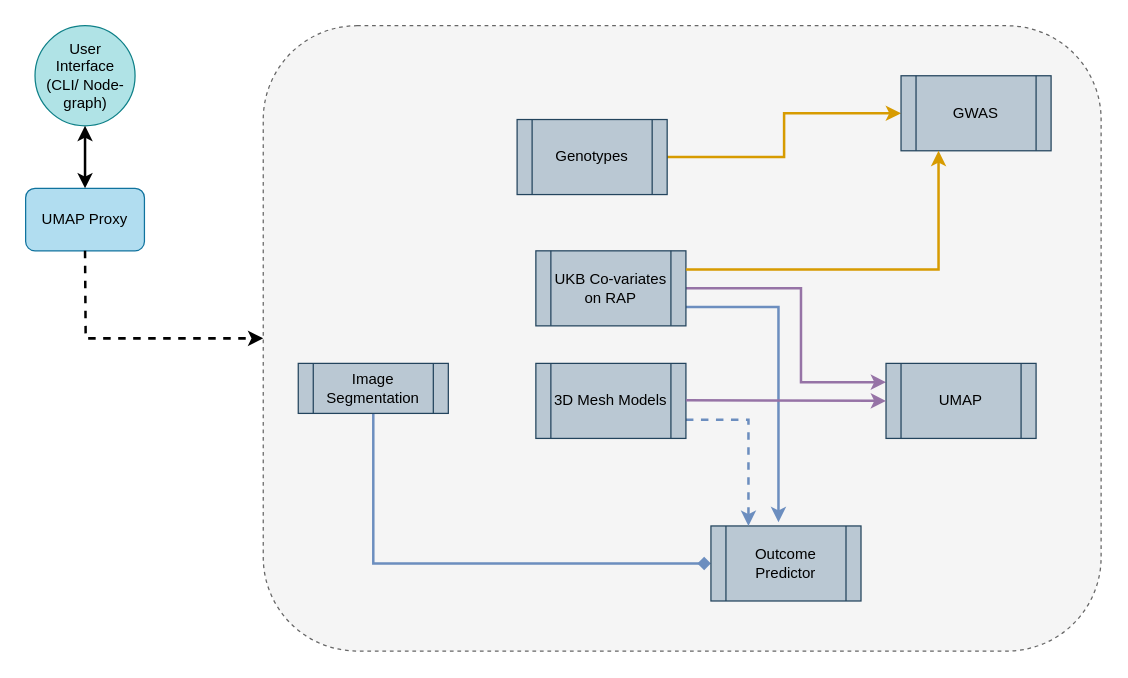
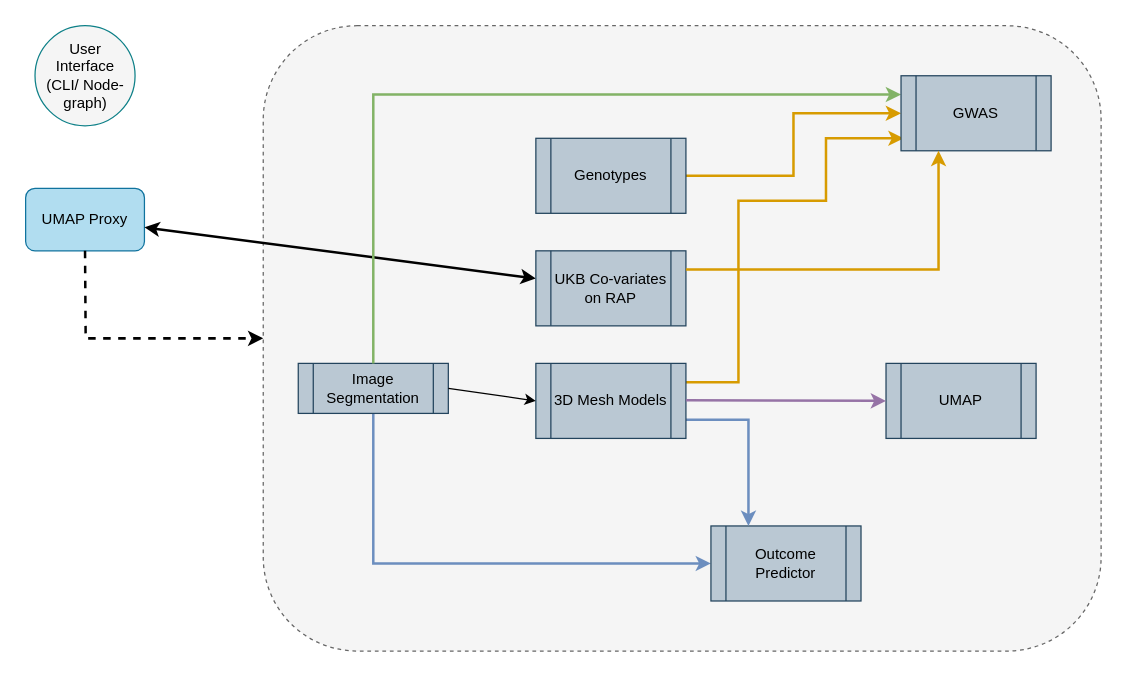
node "User Interface (CLI/ Node-graph)": fillcolor #b0e3e6 -> #f5f5f5
edge "Image Segmentation" -> "GWAS": added
edge "User Interface (CLI/ Node-graph)" -- "UMAP Proxy": now "UKB Co-variates on RAP" -- "UMAP Proxy"
node "Genotypes": moved (592, 157) -> (611, 176)
edge "3D Mesh Models" -> "GWAS": added
edge "UKB Co-variates on RAP" -> "UMAP": removed
edge "UKB Co-variates on RAP" -> "Outcome Predictor": removed
edge "Image Segmentation" -> "3D Mesh Models": added
edge "3D Mesh Models" -> "Outcome Predictor": style dashed -> solid
edge "Image Segmentation" -> "Outcome Predictor": arrowhead diamond -> classic
